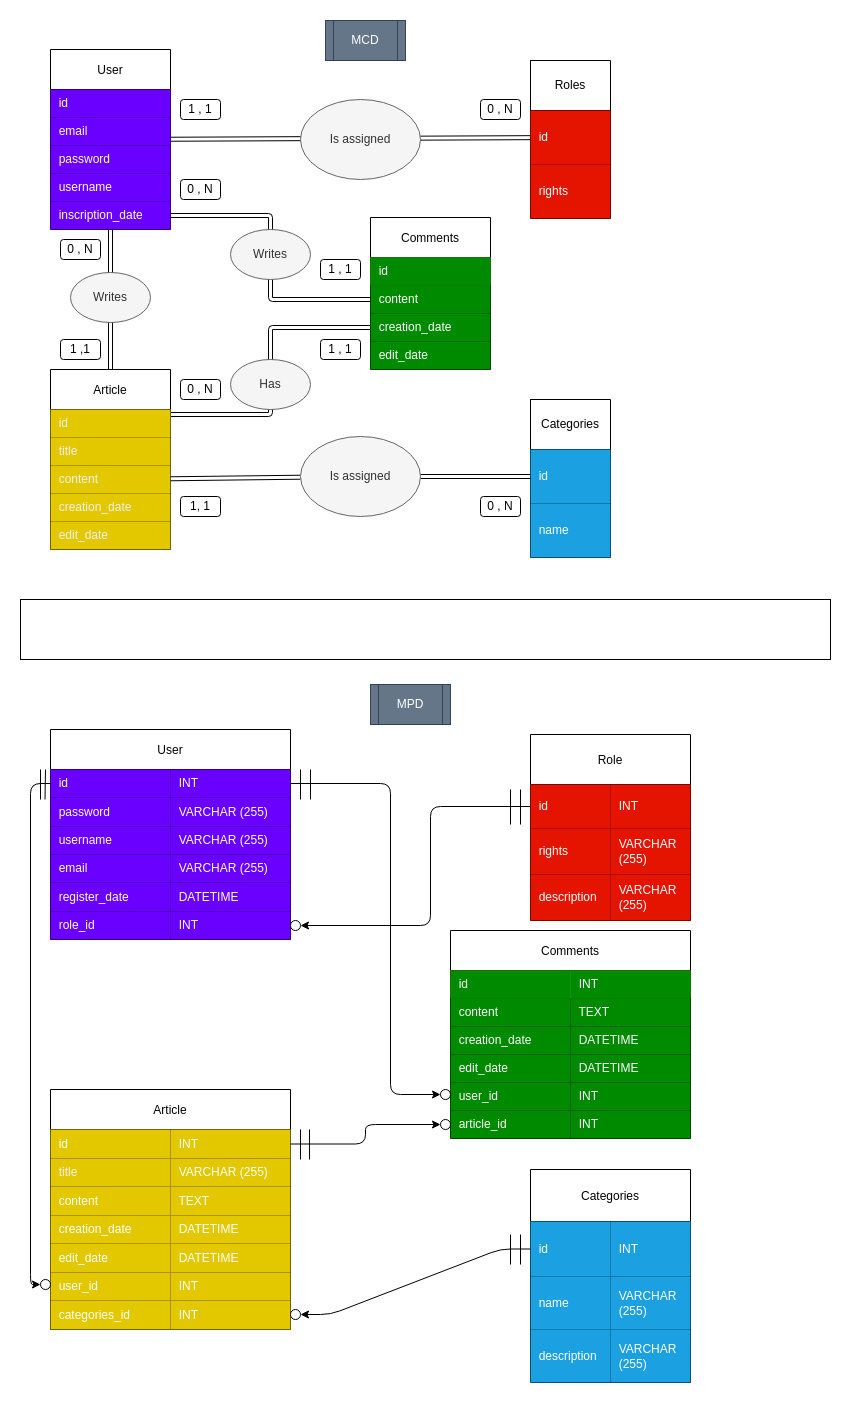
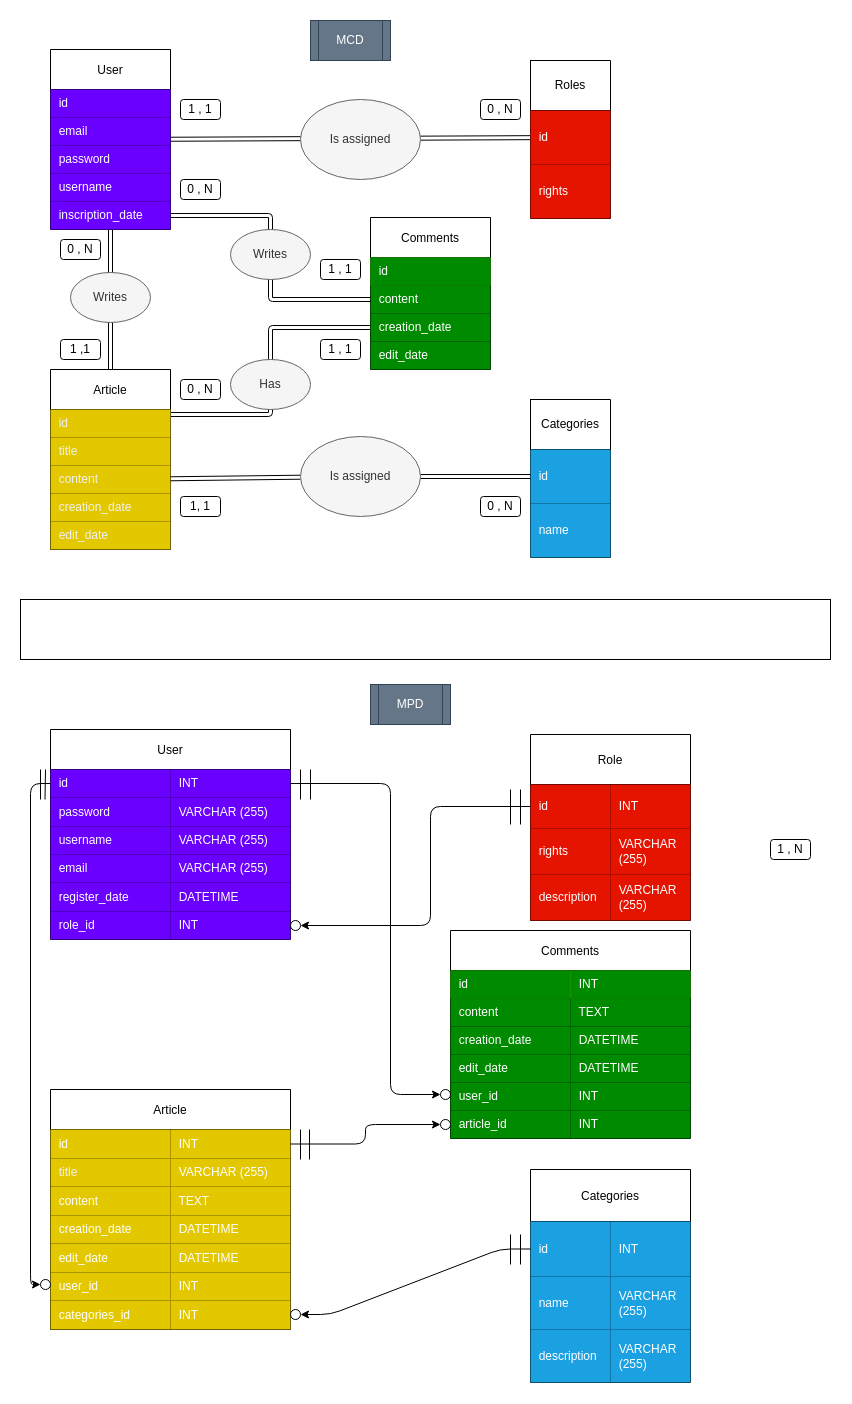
node "MCD": moved (366, 41) -> (351, 41)
node "1 , N": added
